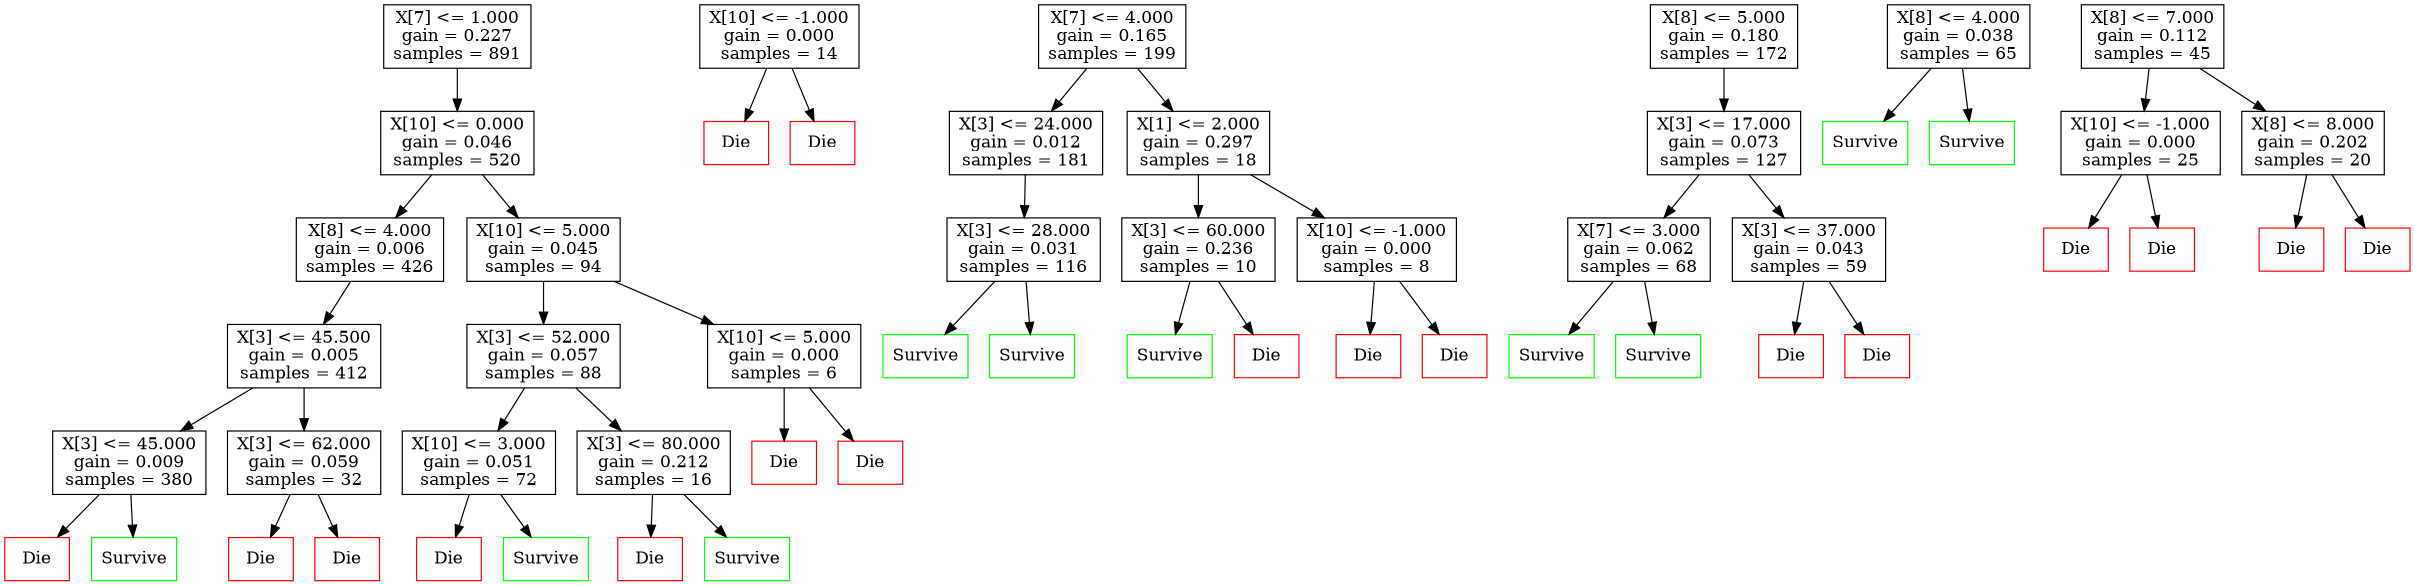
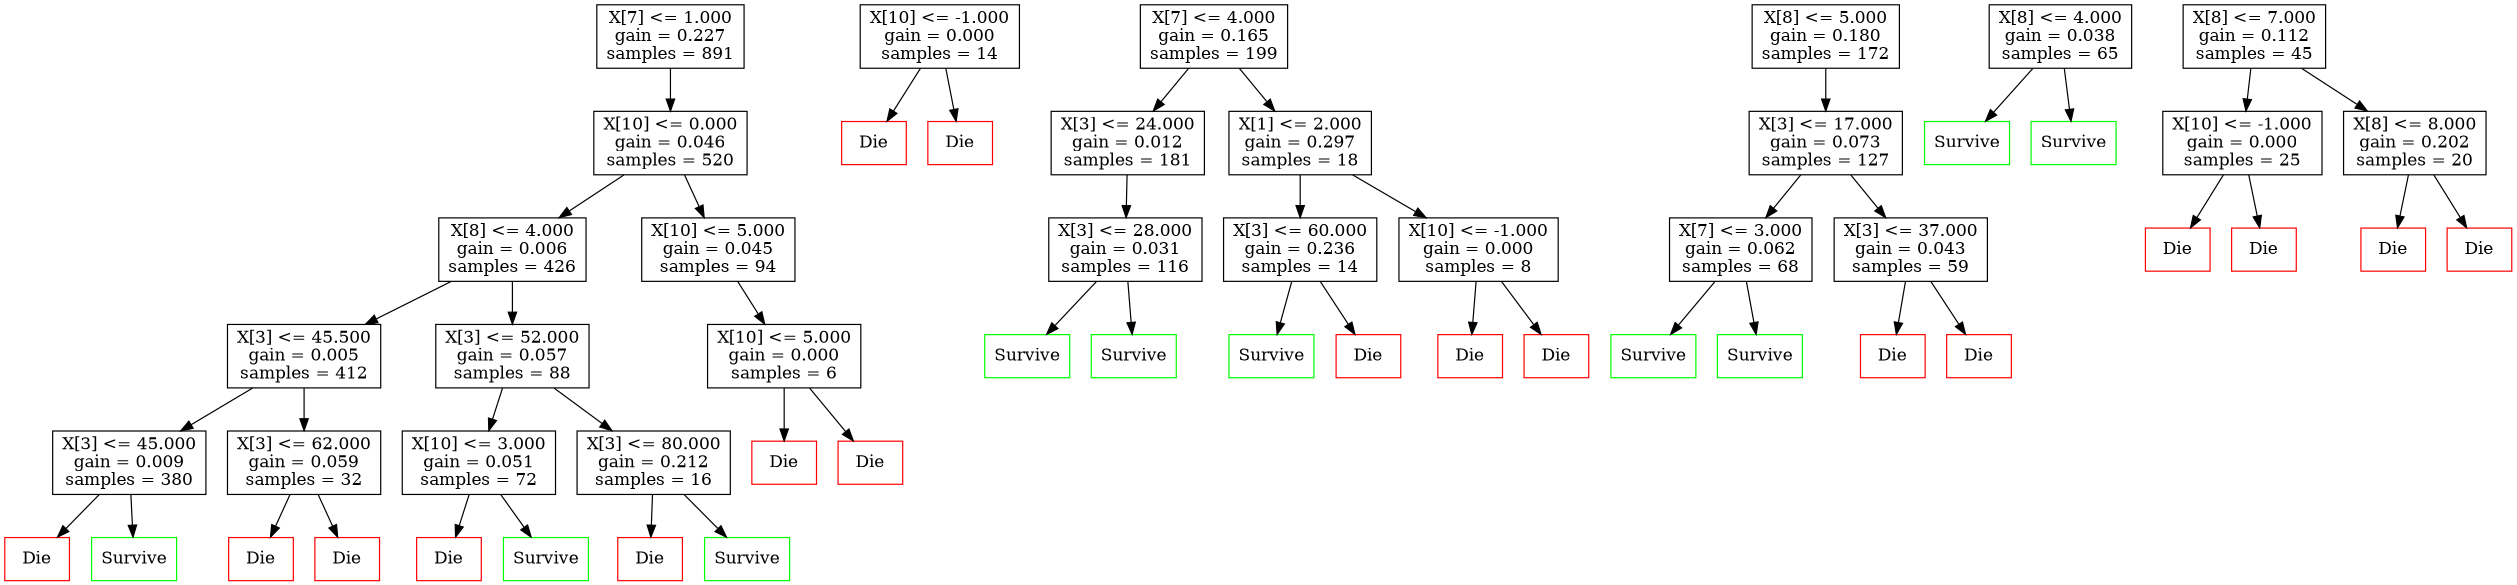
node "X[3] <= 60.000 gain = 0.236 samples = 10": label "X[3] <= 60.000 gain = 0.236 samples = 10" -> "X[3] <= 60.000 gain = 0.236 samples = 14"
edge "X[10] <= 5.000 gain = 0.045 samples = 94" -> "X[3] <= 52.000 gain = 0.057 samples = 88": now "X[8] <= 4.000 gain = 0.006 samples = 426" -> "X[3] <= 52.000 gain = 0.057 samples = 88"
